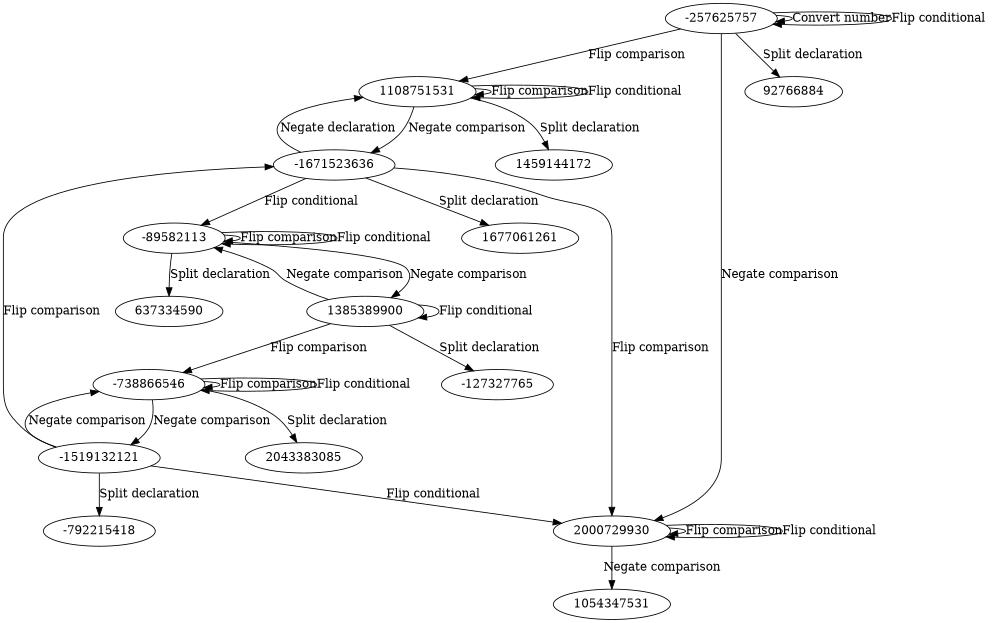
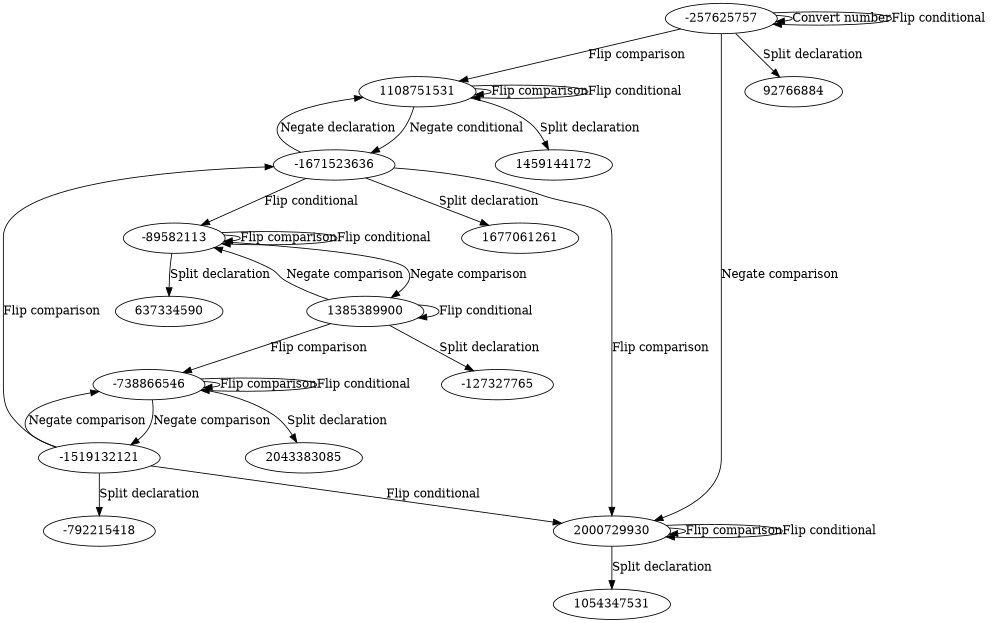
edge "1108751531" -> "-1671523636": label "Negate comparison" -> "Negate conditional"
edge "2000729930" -> "1054347531": label "Negate comparison" -> "Split declaration"
